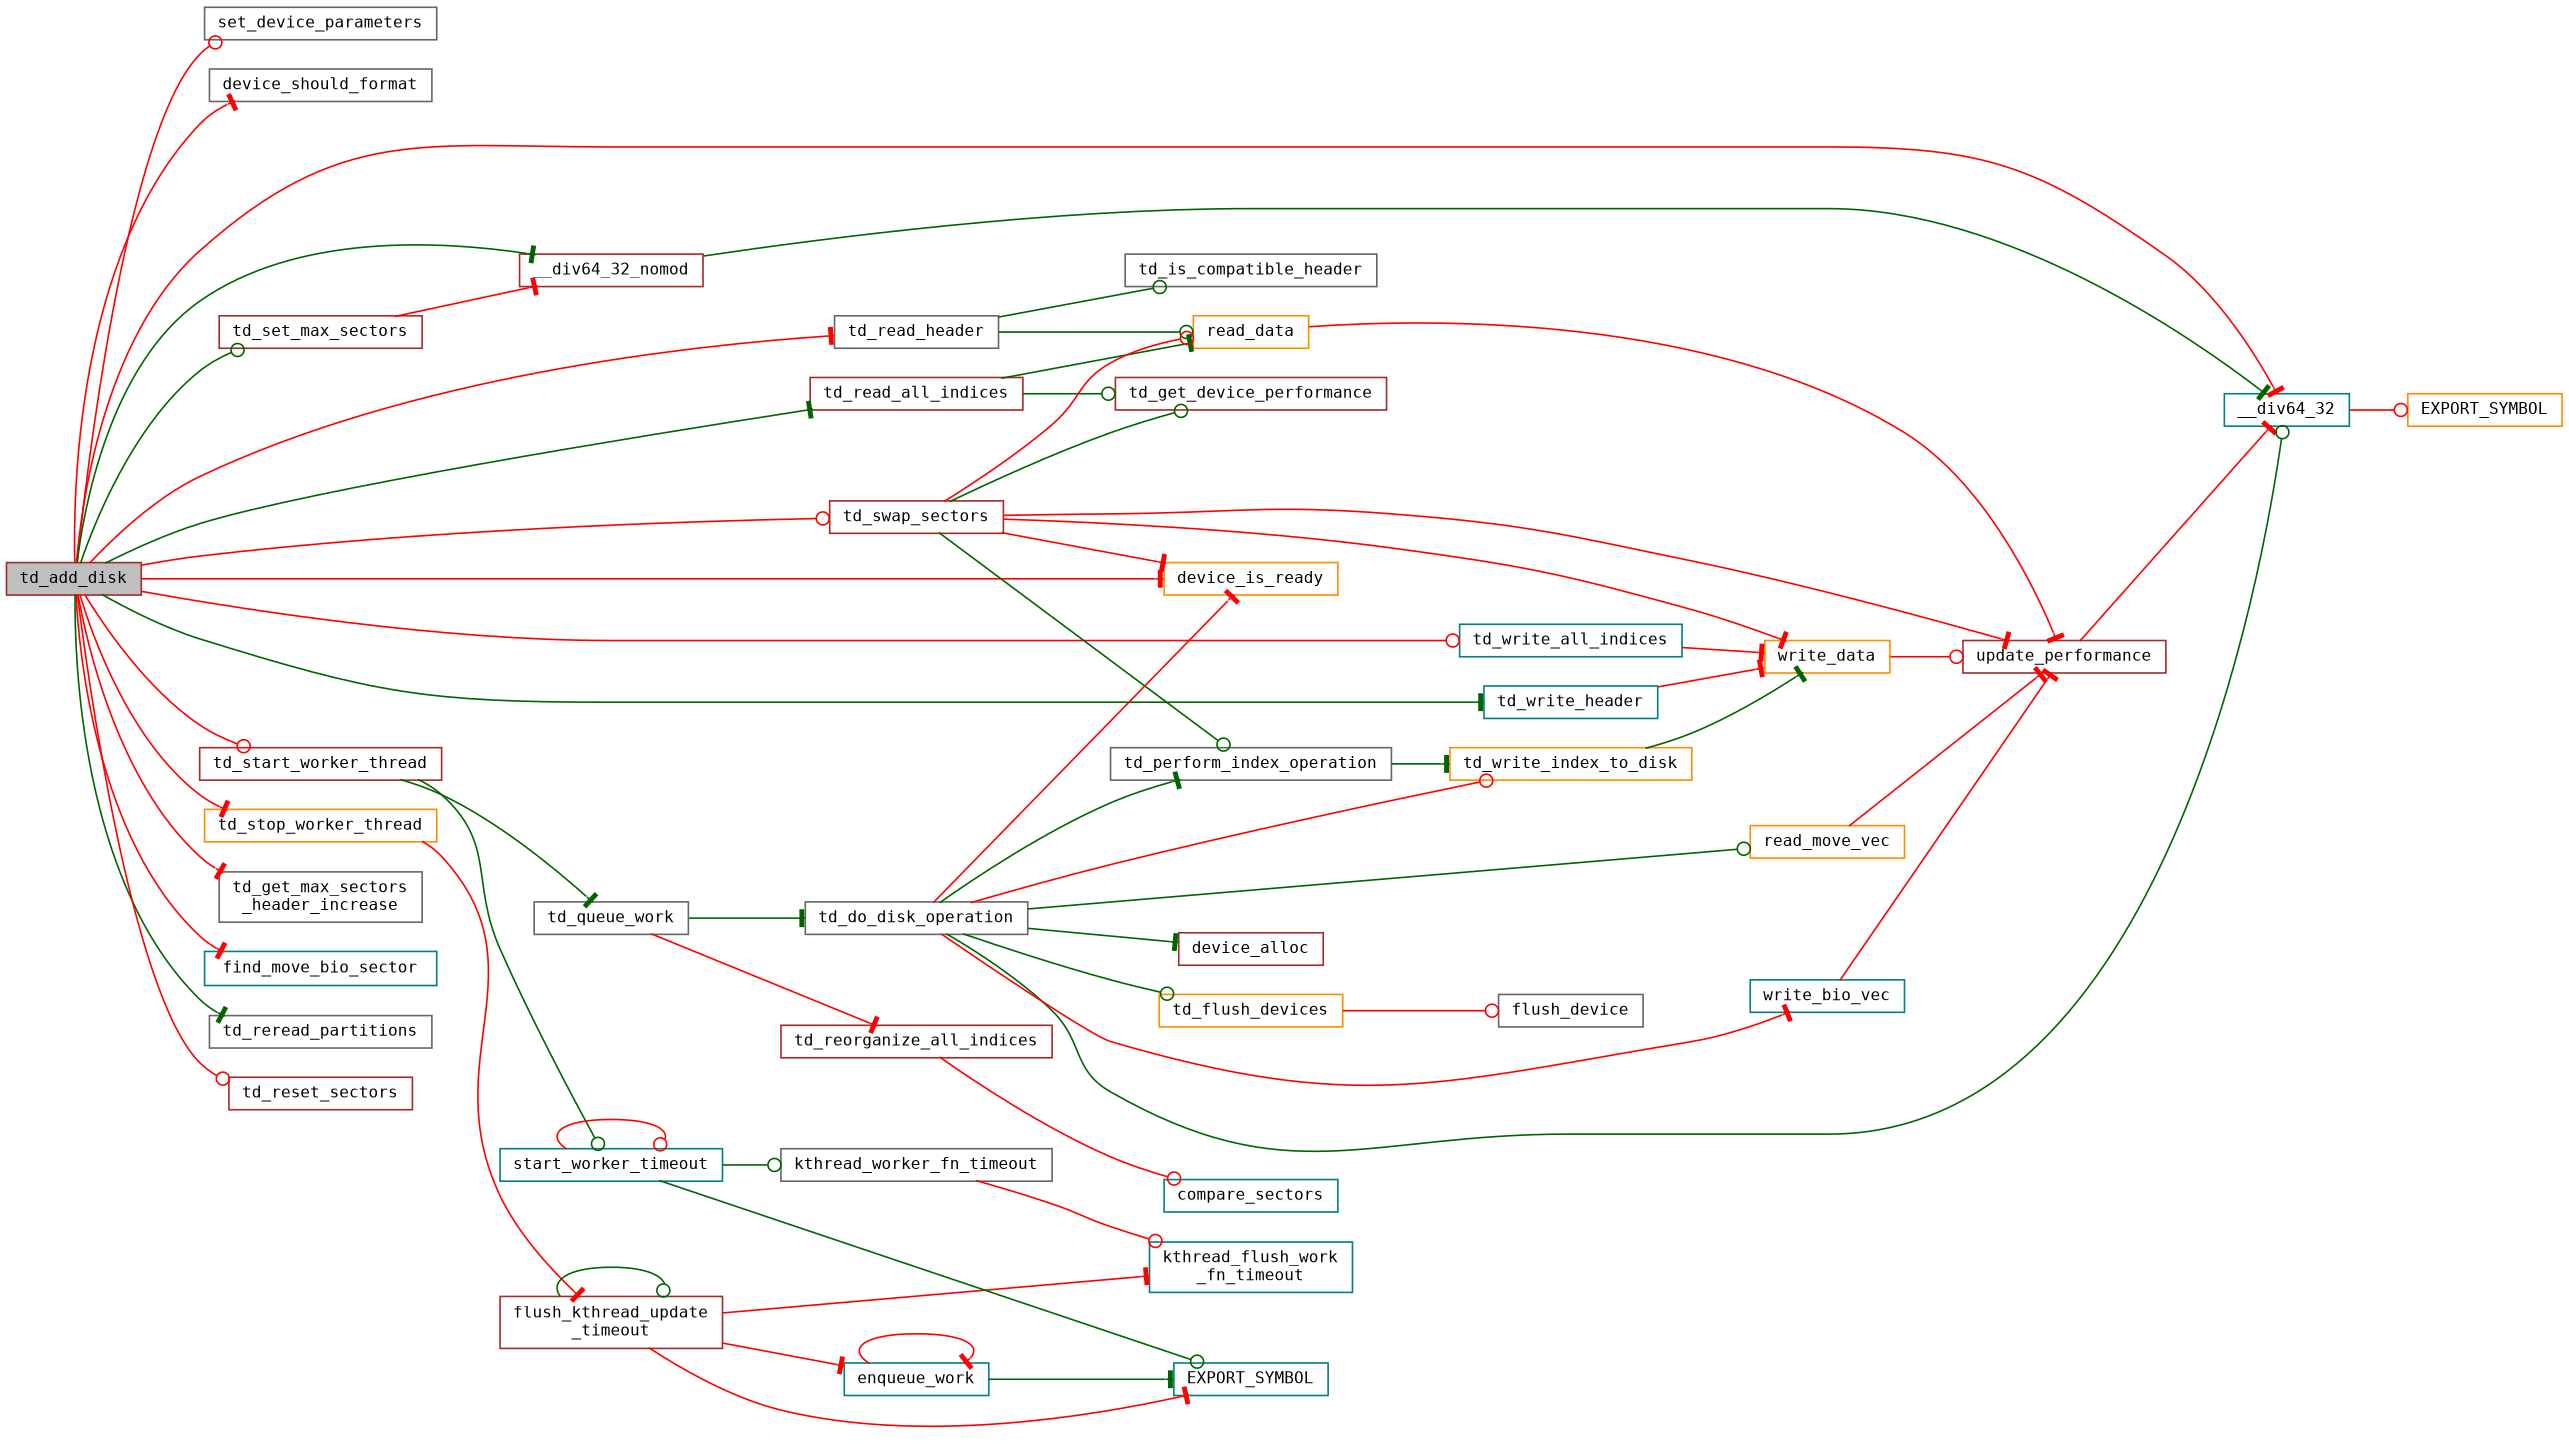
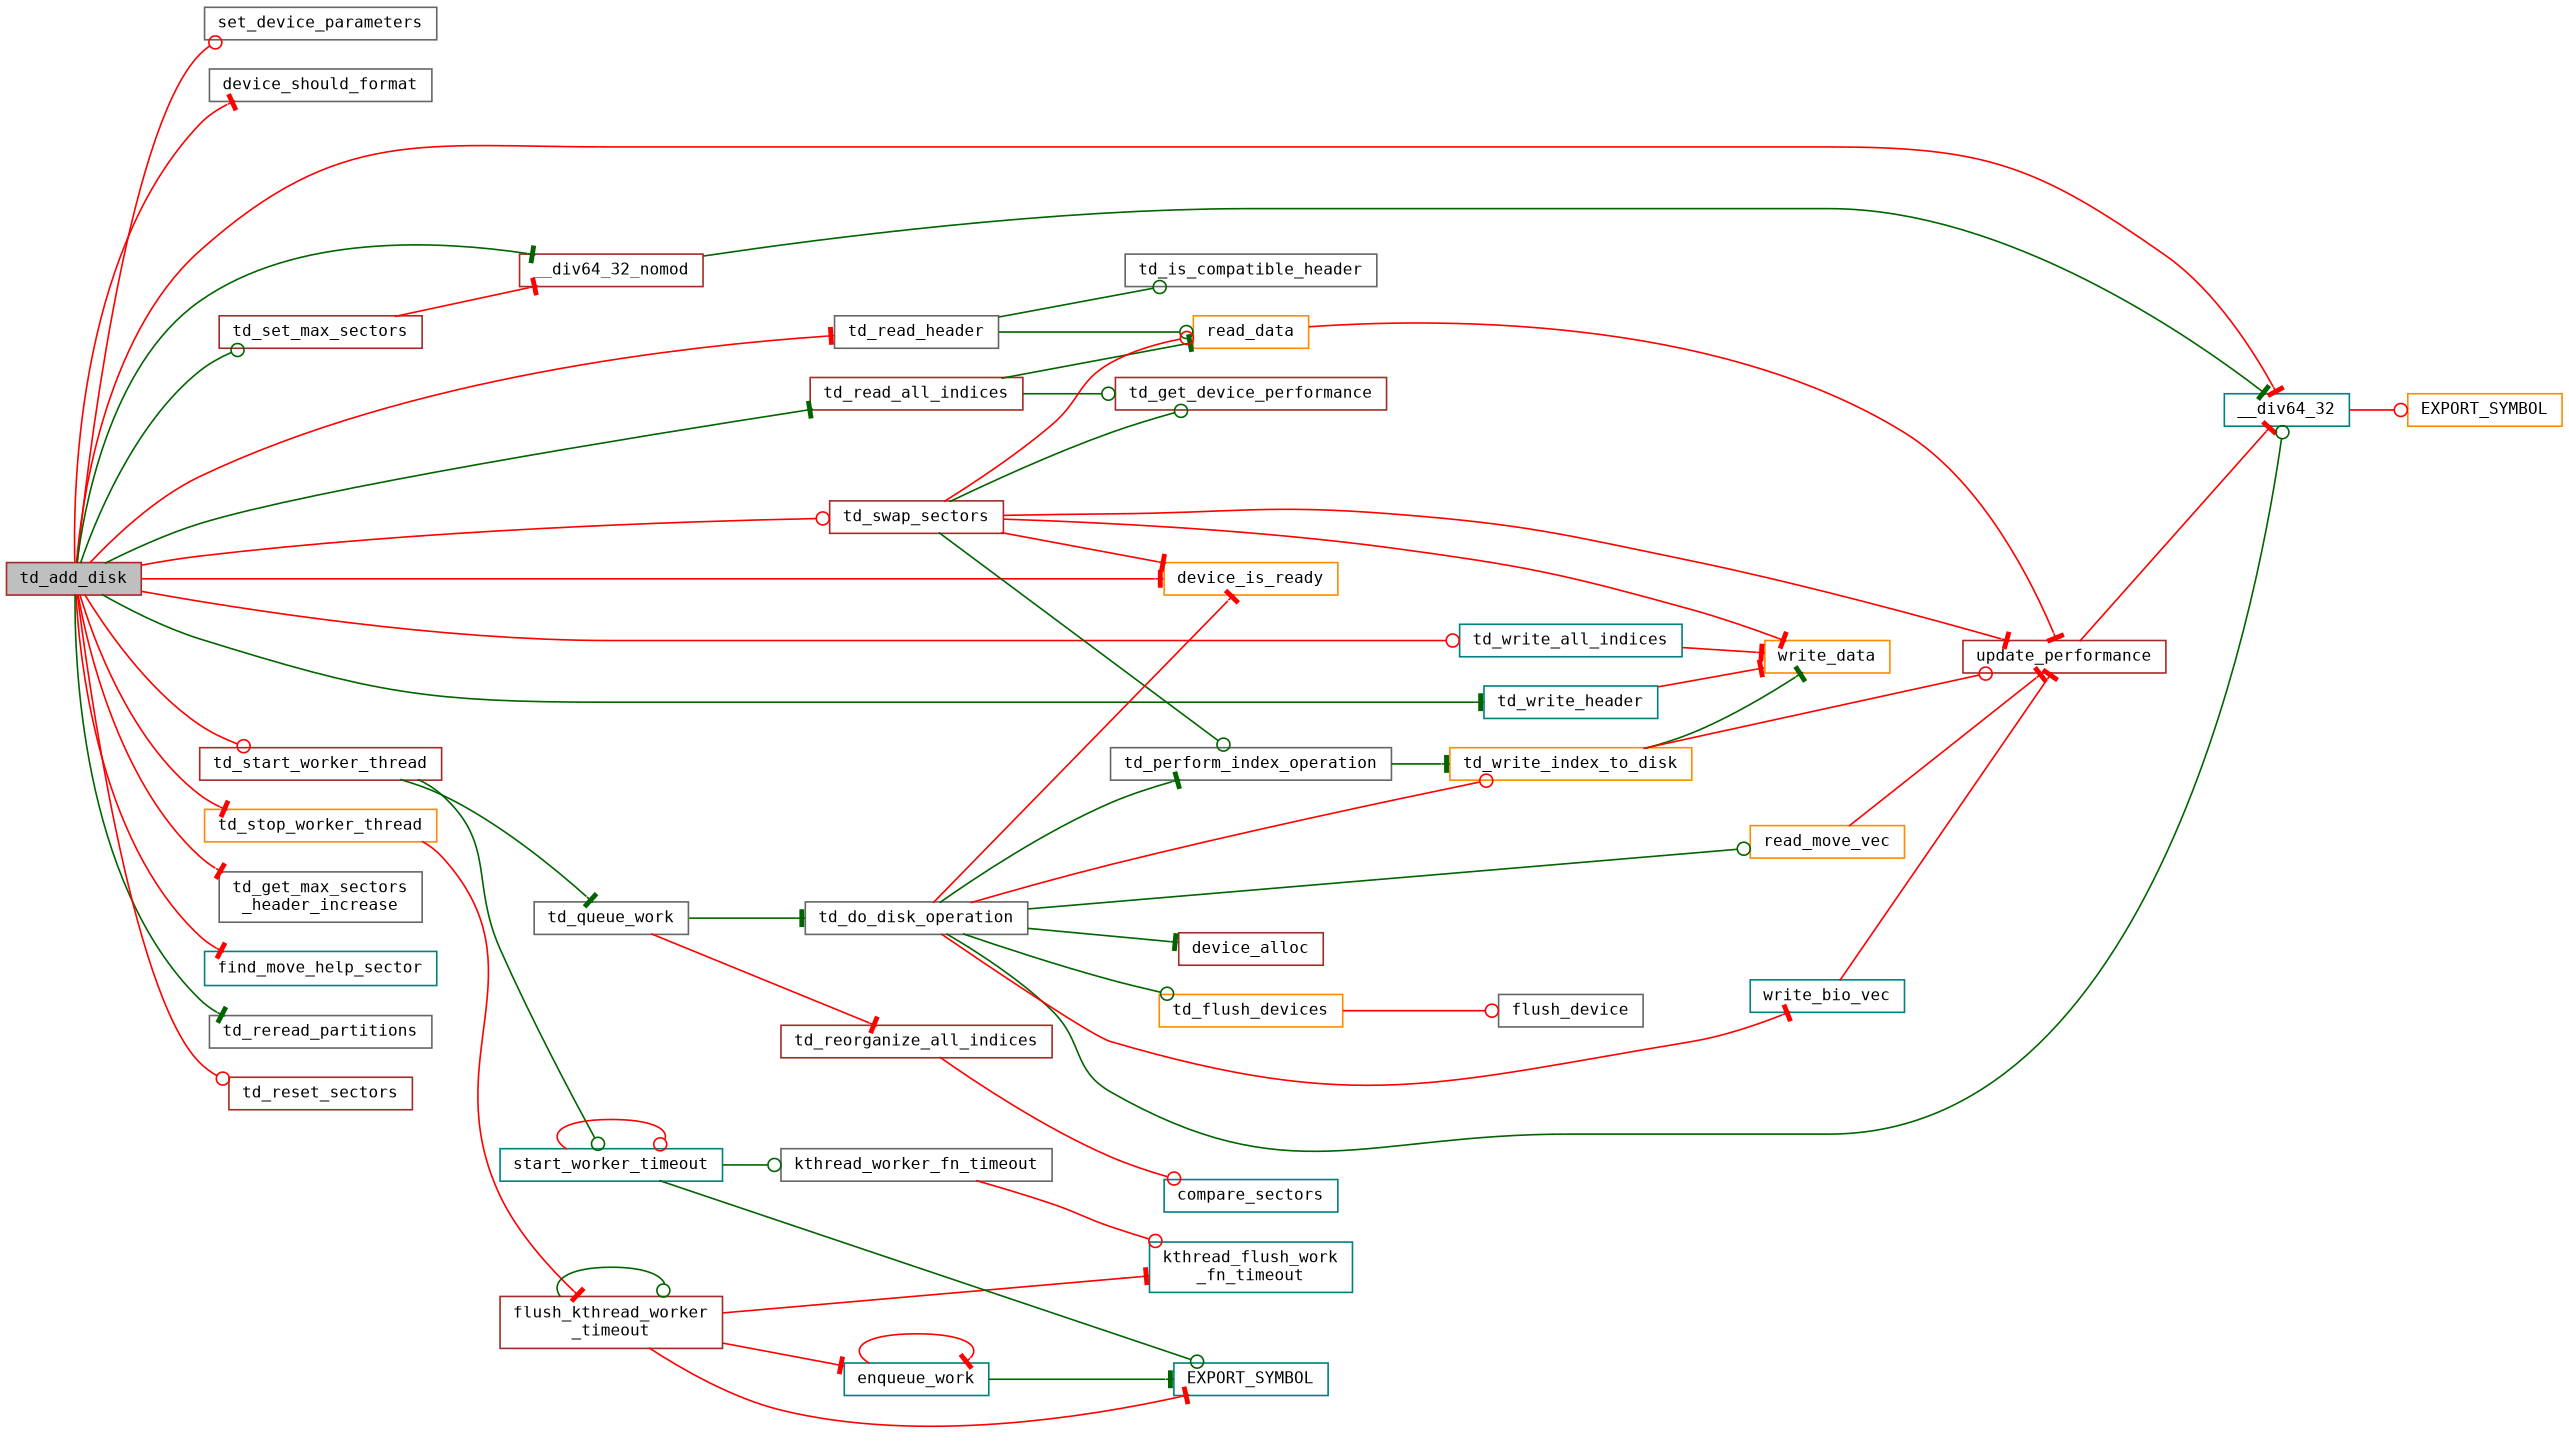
edge "write_data" -> "update_performance": now "td_write_index_to_disk" -> "update_performance"
node "find_move_bio_sector": label "find_move_bio_sector" -> "find_move_help_sector"
node "flush_kthread_update _timeout": label "flush_kthread_update _timeout" -> "flush_kthread_worker _timeout"
